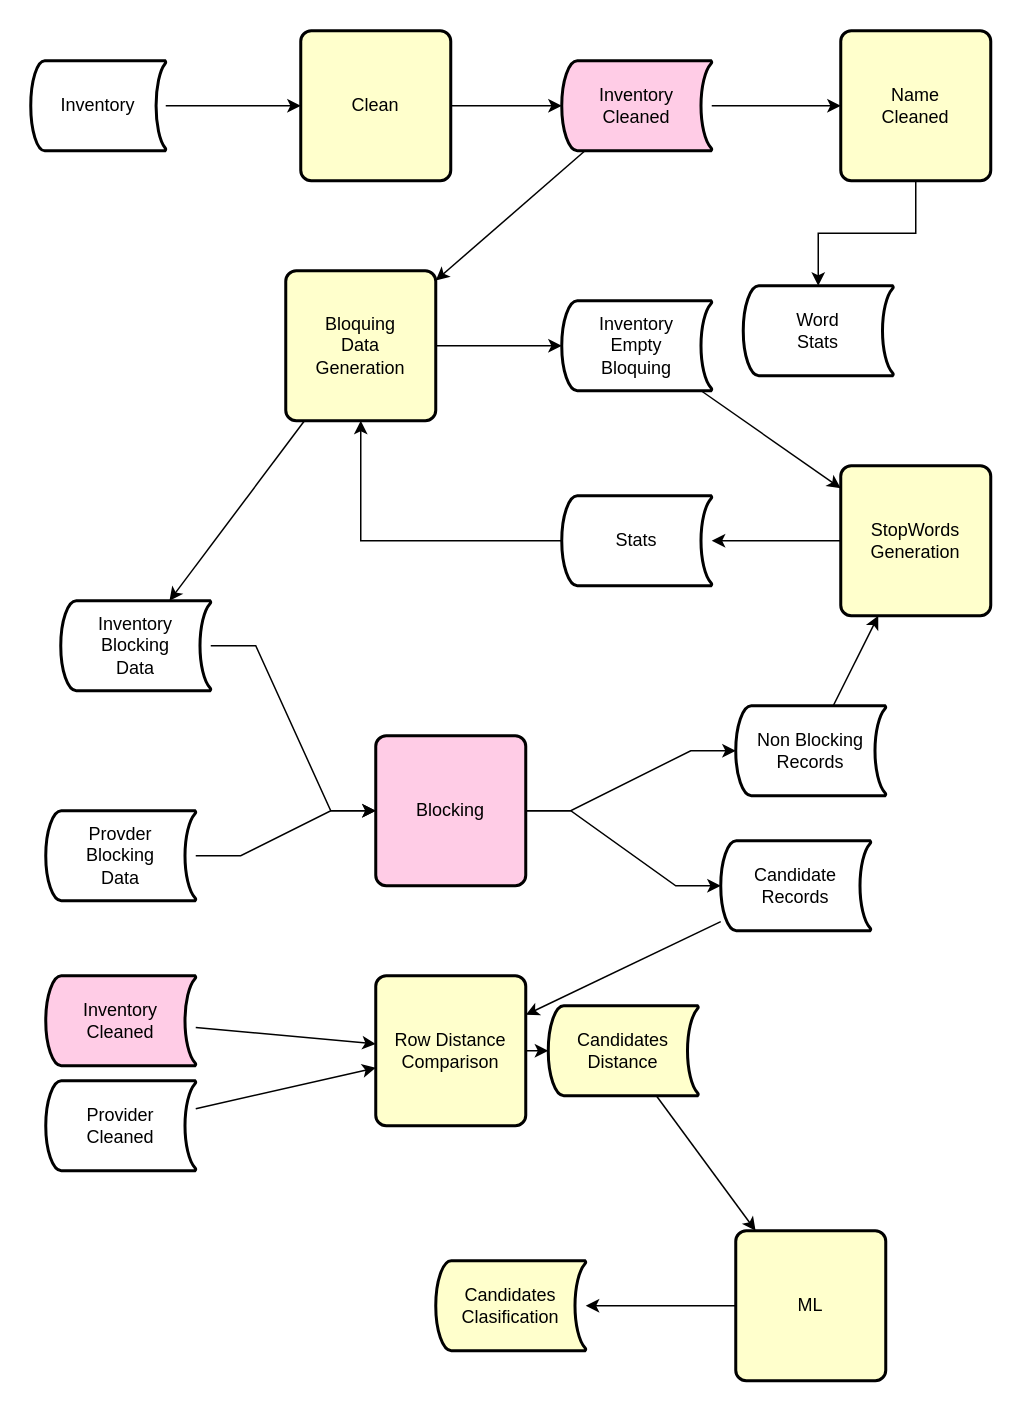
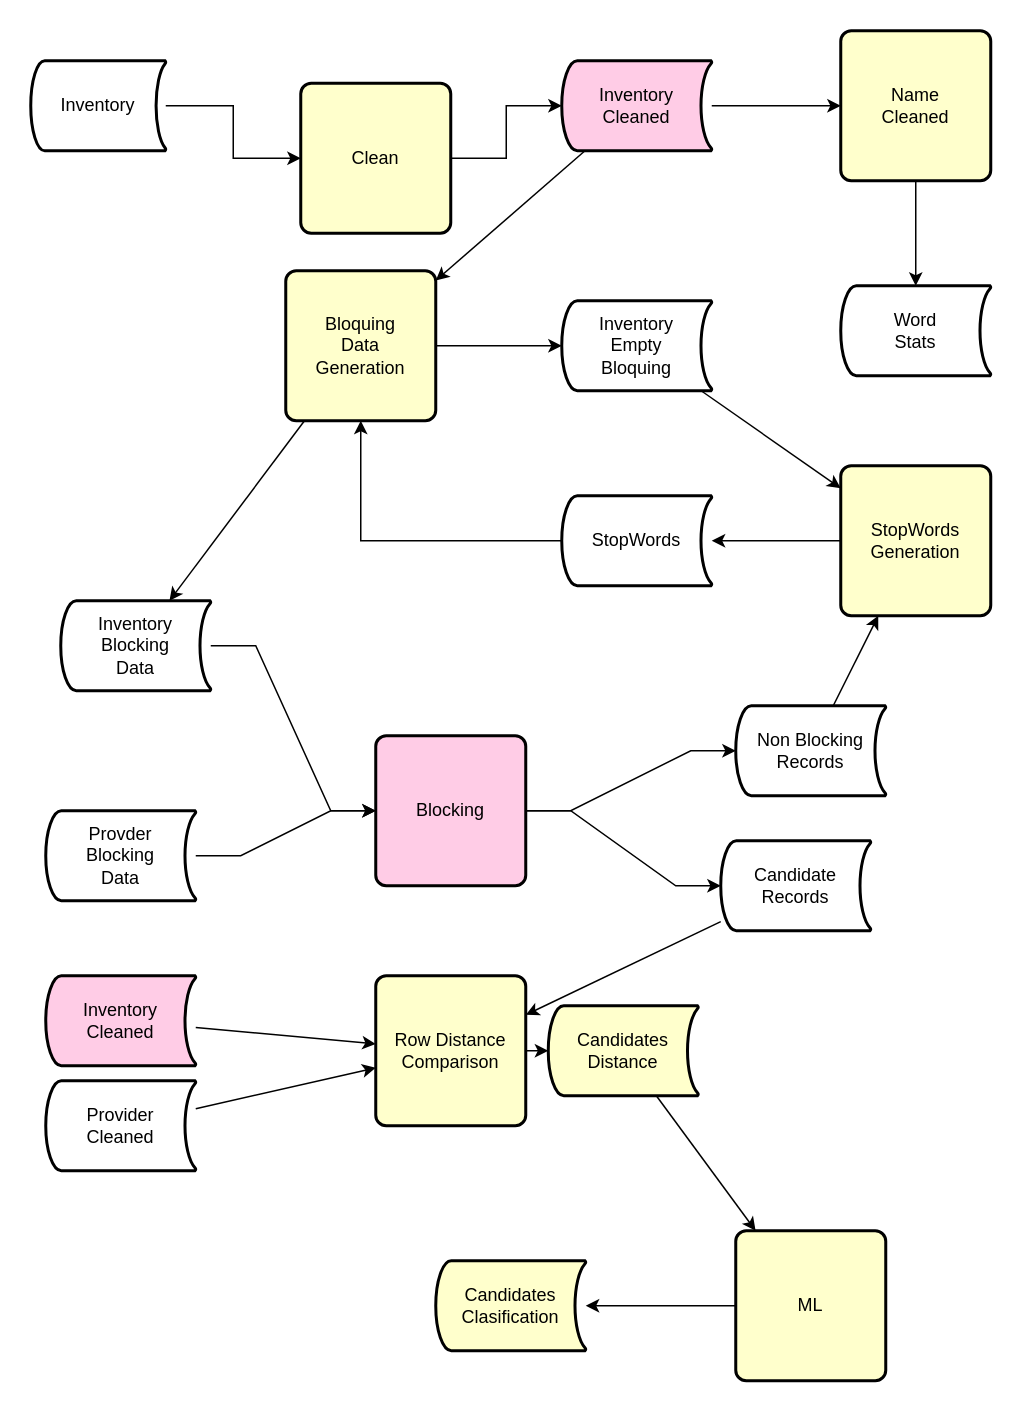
node "Clean": moved (376, 106) -> (376, 158)
node "Word Stats": moved (818, 331) -> (916, 331)
node "Stats": label "Stats" -> "StopWords"
